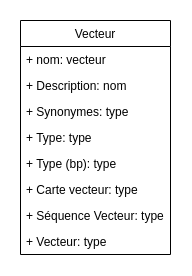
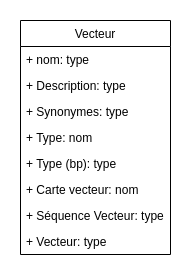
node "+ nom: vecteur": label "+ nom: vecteur" -> "+ nom: type"
node "+ Description: nom": label "+ Description: nom" -> "+ Description: type"
node "+ Type: type": label "+ Type: type" -> "+ Type: nom"
node "+ Carte vecteur: type": label "+ Carte vecteur: type" -> "+ Carte vecteur: nom"
